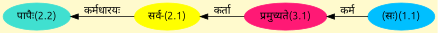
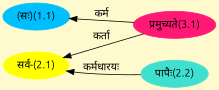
edge "सर्व-(2.1)" -> "पापैः(2.2)": reversed
edge "(सः)(1.1)" -> "प्रमुच्यते(3.1)": reversed
